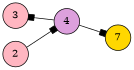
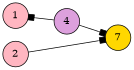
node "3": label "3" -> "1"
edge "2" -> "4": now "2" -> "7"
